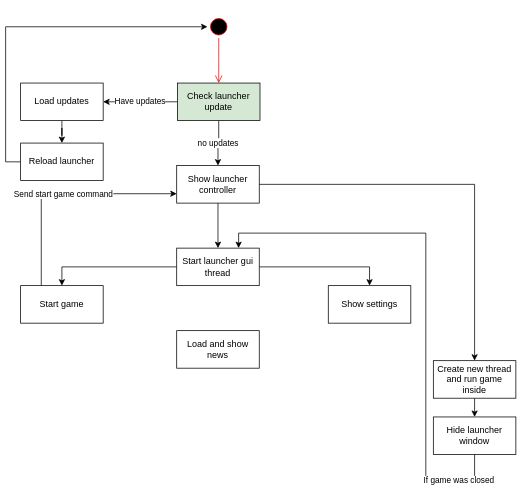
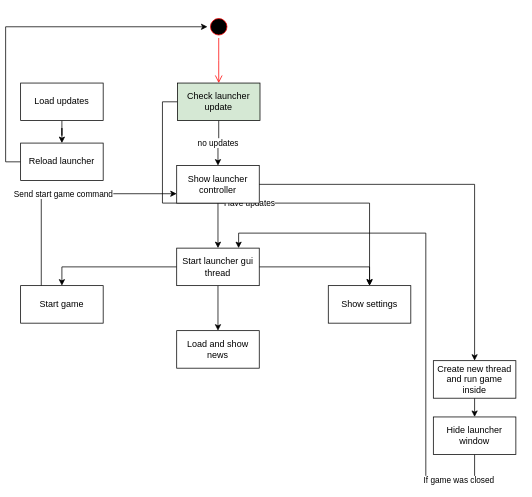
edge "Check launcher update" -> "Load updates": now "Check launcher update" -> "Show settings"
edge "Start launcher gui thread" -> "Load and show news": added
